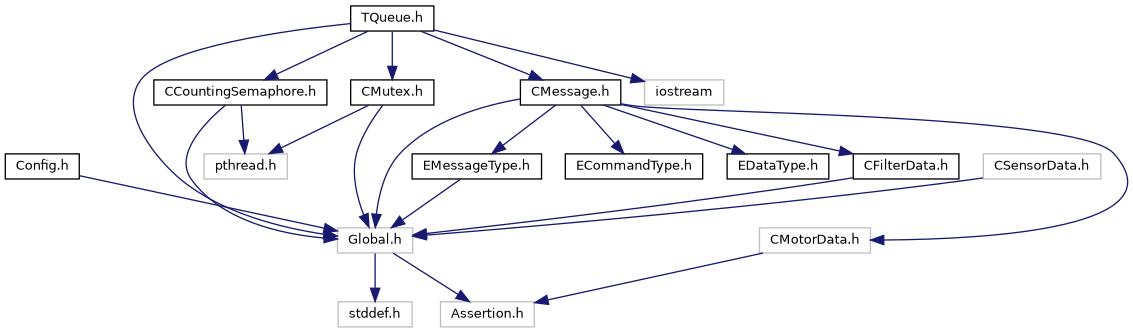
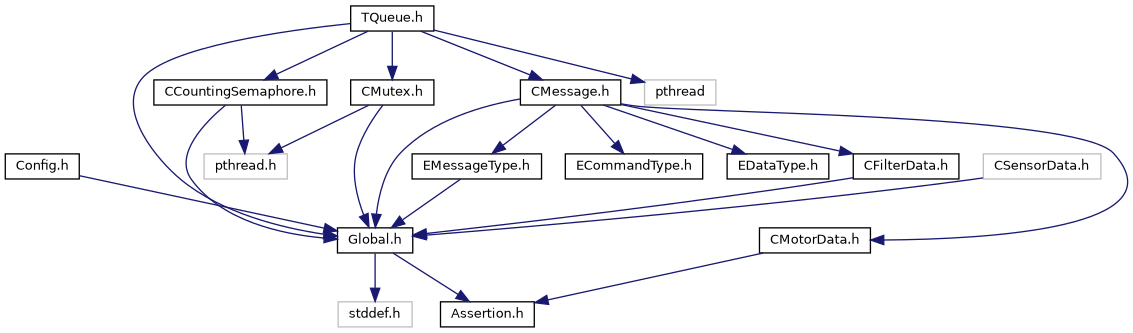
node "iostream": label "iostream" -> "pthread"
node "Global.h": color grey75 -> black
node "CMotorData.h": color grey75 -> black
node "Assertion.h": color grey75 -> black
